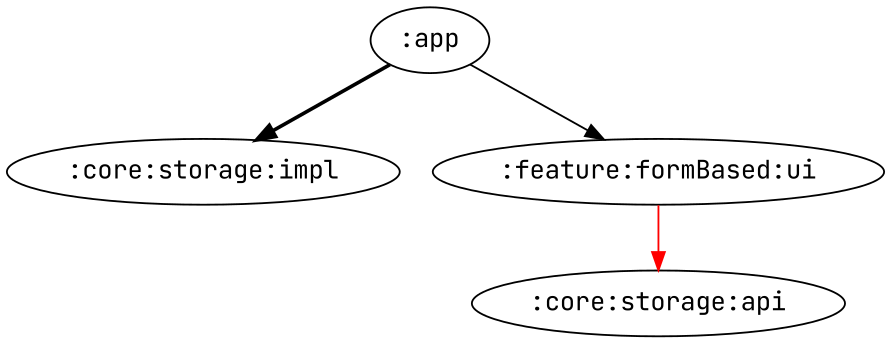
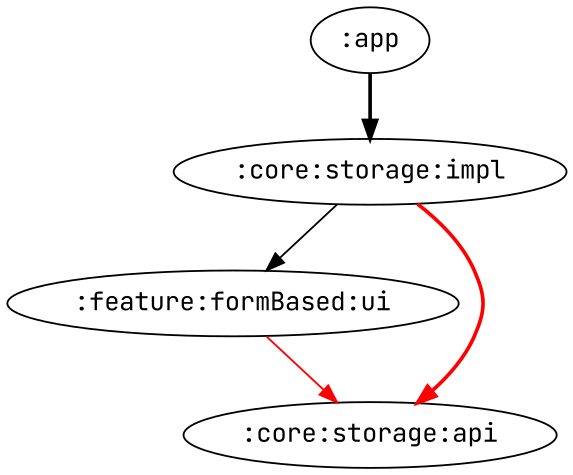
edge ":app" -> ":feature:formBased:ui": now ":core:storage:impl" -> ":feature:formBased:ui"
edge ":core:storage:impl" -> ":core:storage:api": added
